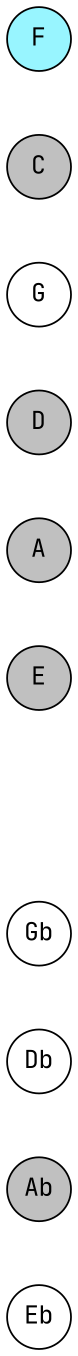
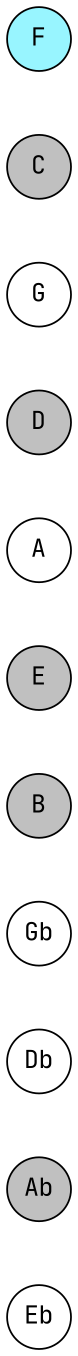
node "A": fillcolor gray -> white
node "B": added
